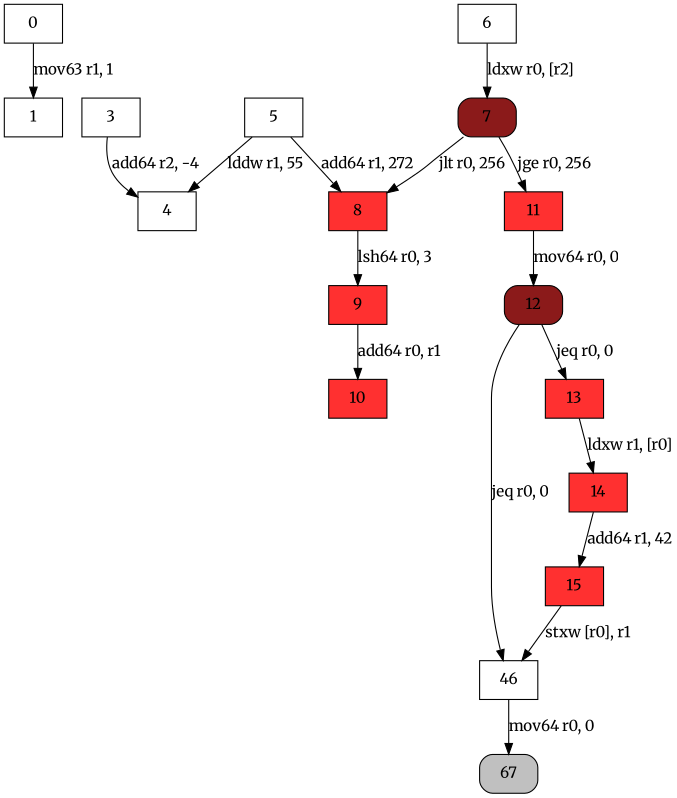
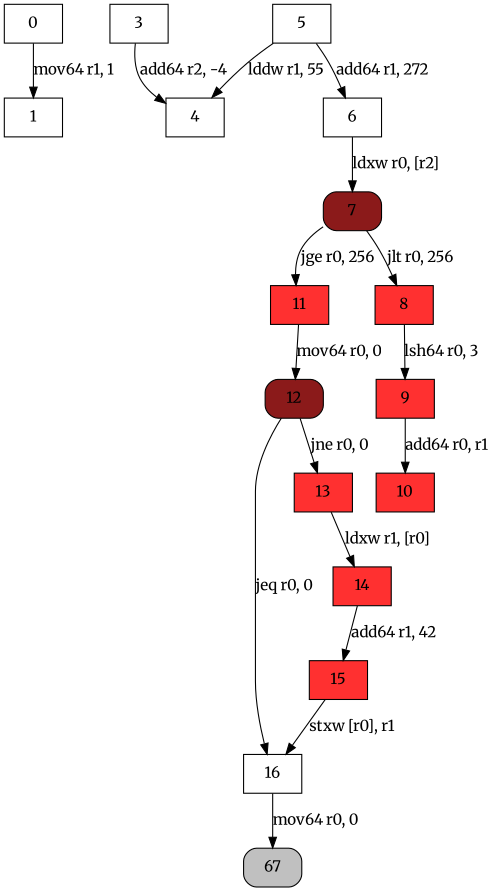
edge "0" -> "1": label "mov63 r1, 1" -> "mov64 r1, 1"
edge "5" -> "8": now "5" -> "6"
edge "12" -> "13": label "jeq r0, 0" -> "jne r0, 0"
node "46": label "46" -> "16"
